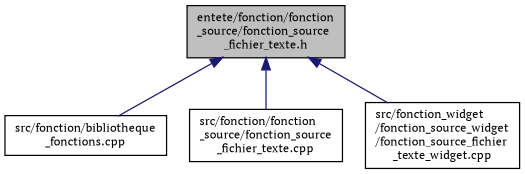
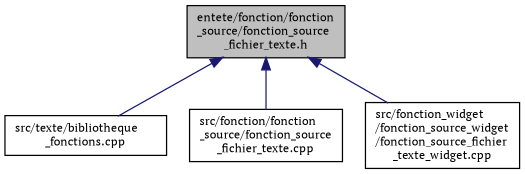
node "src/fonction/bibliotheque _fonctions.cpp": label "src/fonction/bibliotheque _fonctions.cpp" -> "src/texte/bibliotheque _fonctions.cpp"
